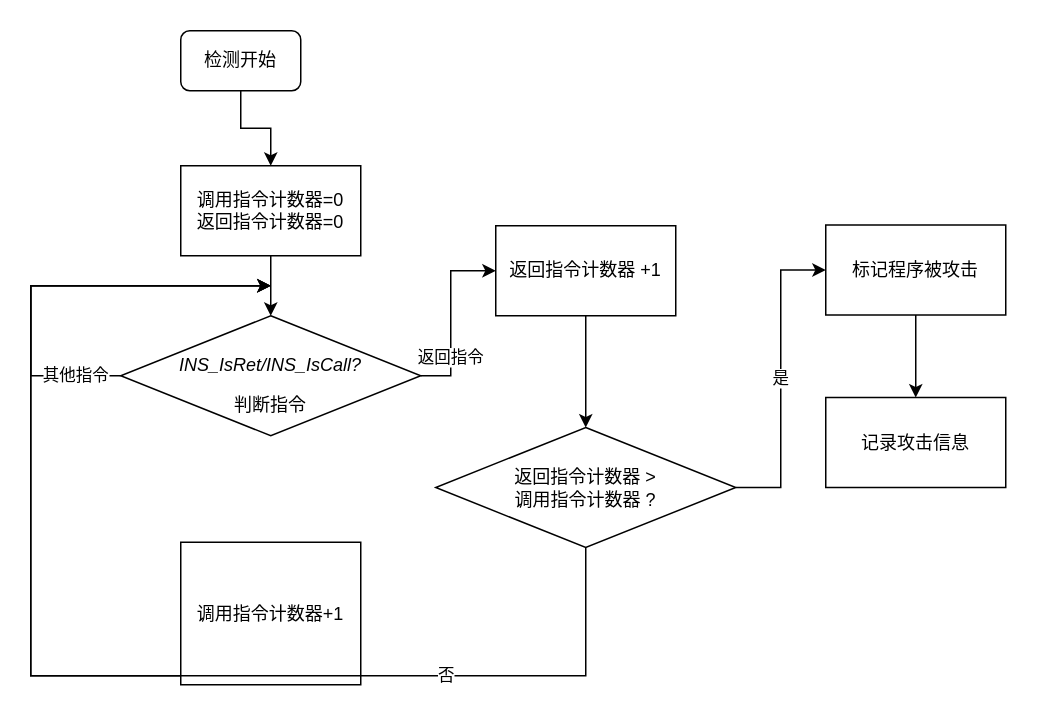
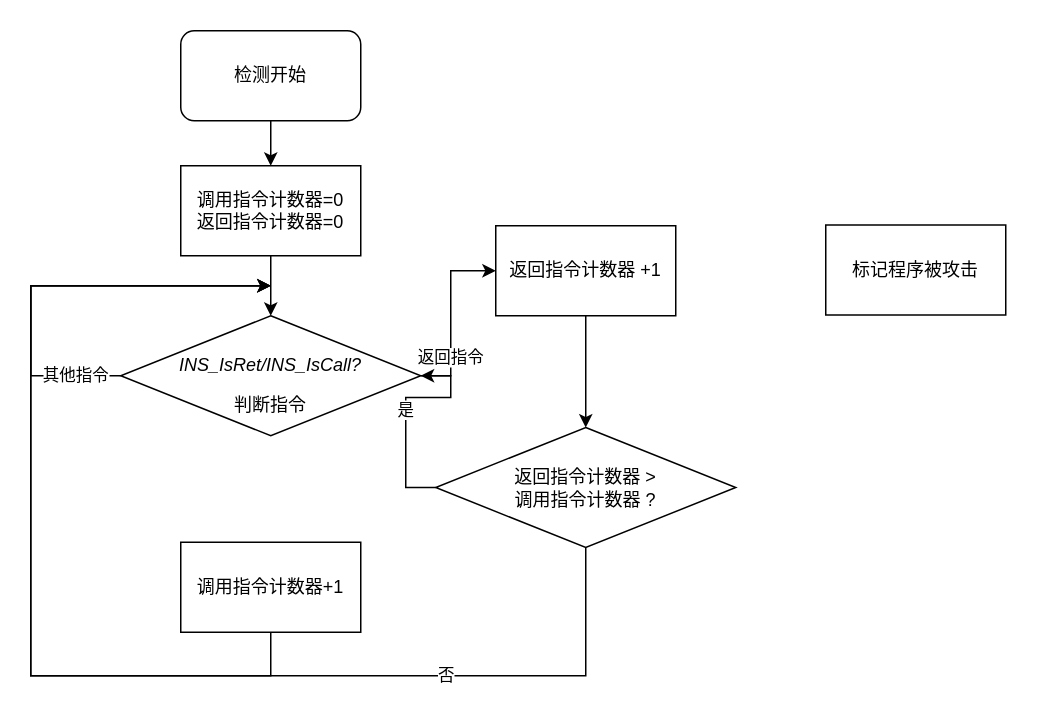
node "检测开始": size 120x60 -> 180x90
edge "标记程序被攻击" -> "记录攻击信息": removed
edge "返回指令计数器 > 调用指令计数器 ?" -> "标记程序被攻击": now "返回指令计数器 > 调用指令计数器 ?" -> "INS_IsRet/INS_IsCall? 判断指令"
node "记录攻击信息": removed
node "调用指令计数器+1": size 180x143 -> 180x90
